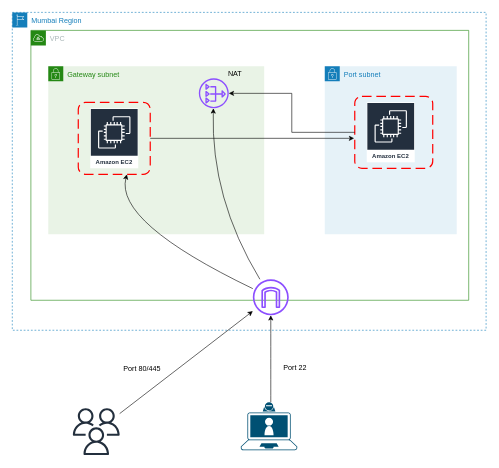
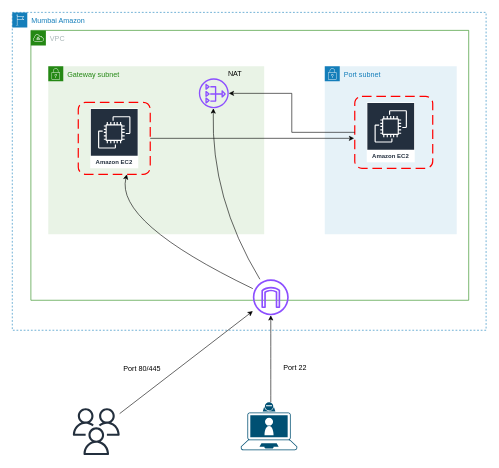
node "Mumbai Region": label "Mumbai Region" -> "Mumbai Amazon"
